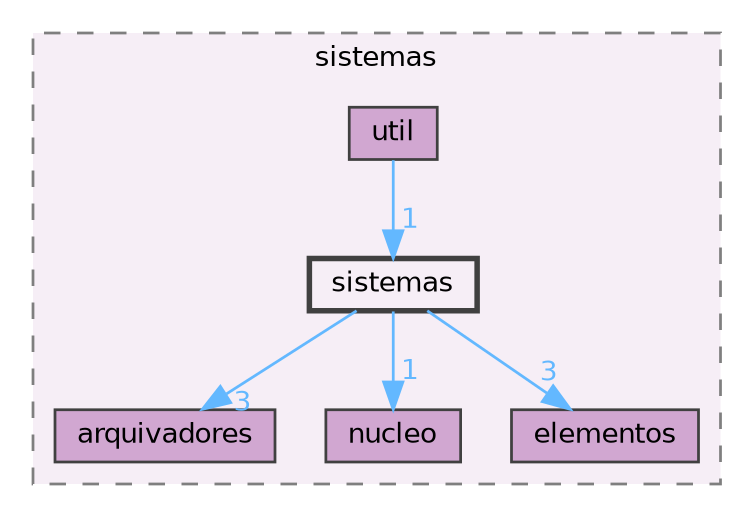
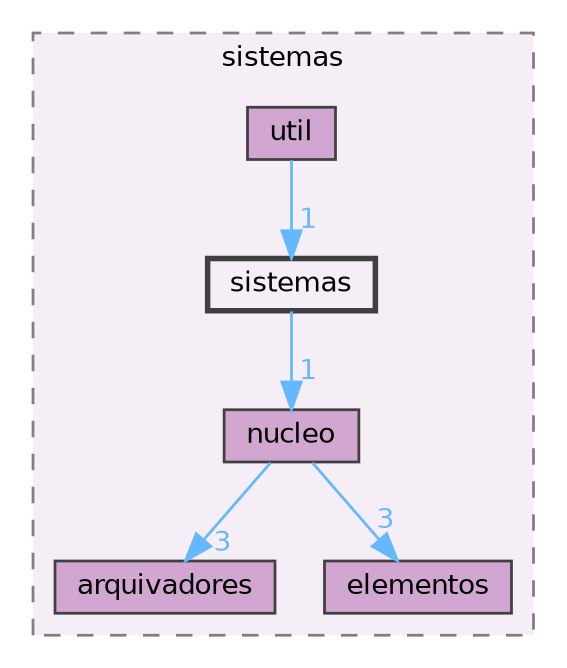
edge "sistemas" -> "arquivadores": now "nucleo" -> "arquivadores"
edge "sistemas" -> "elementos": now "nucleo" -> "elementos"
